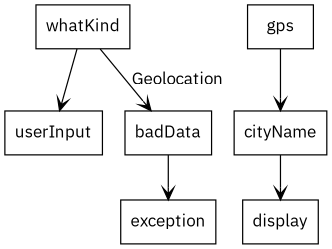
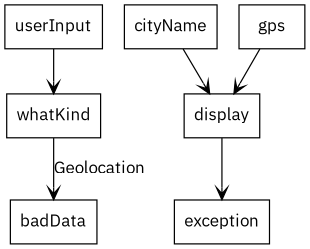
edge "whatKind" -> "userInput": reversed
edge "gps" -> "cityName": now "gps" -> "display"
edge "badData" -> "exception": now "display" -> "exception"
